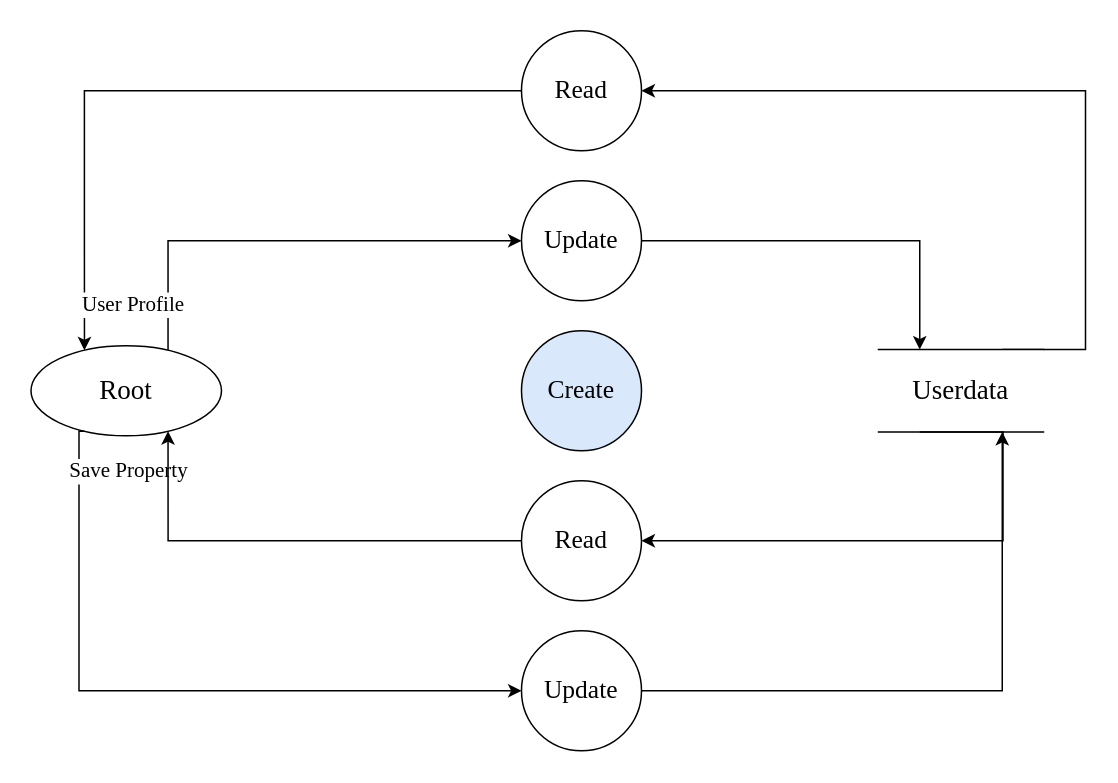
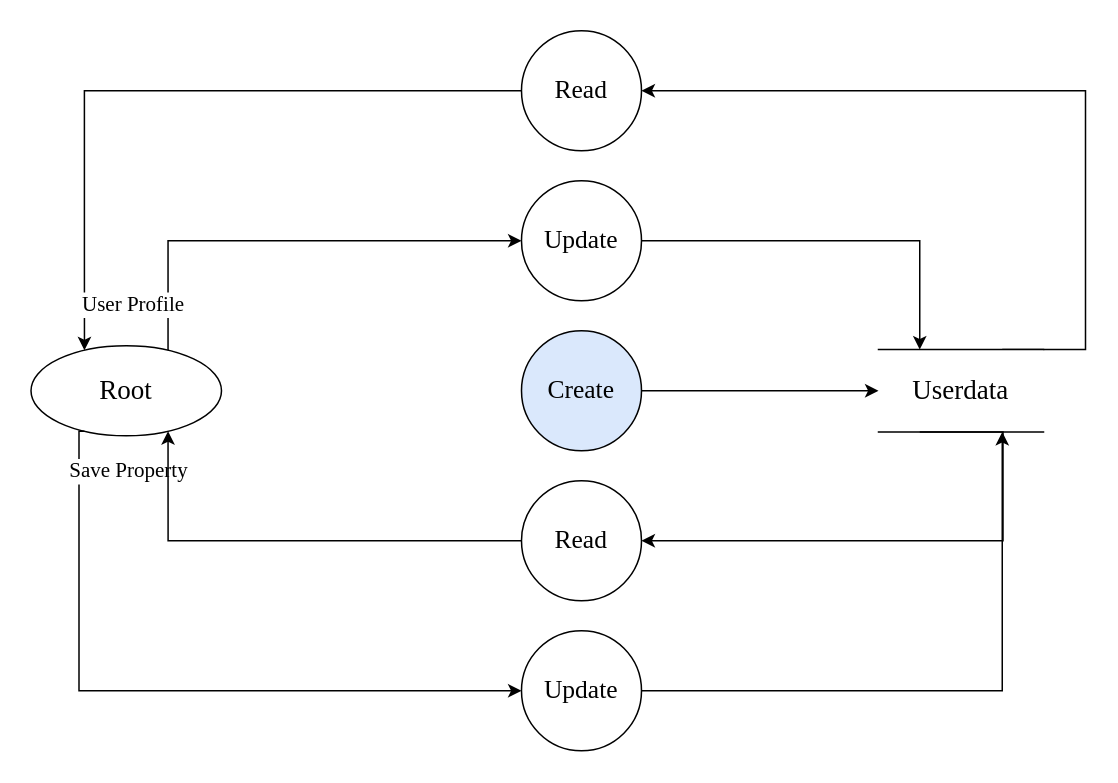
edge "Create" -> "Userdata": added
